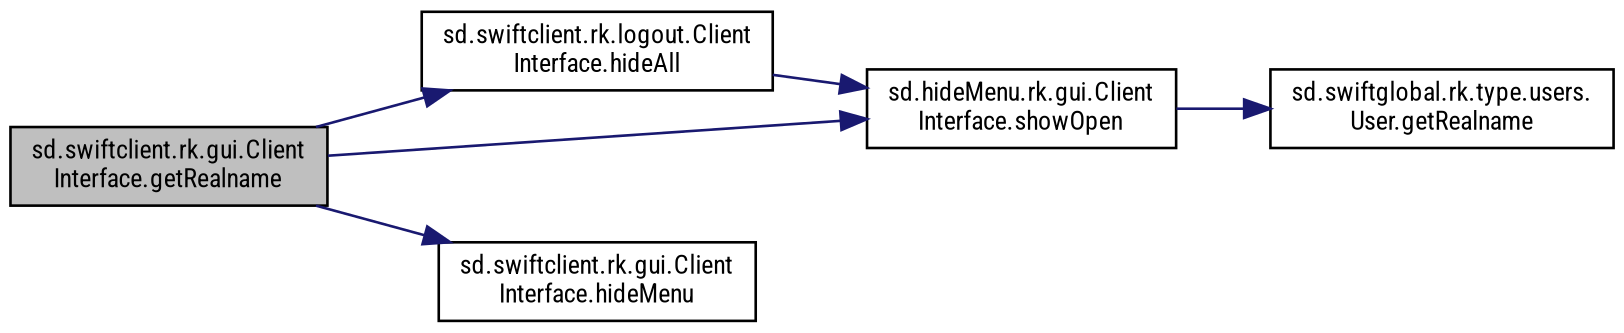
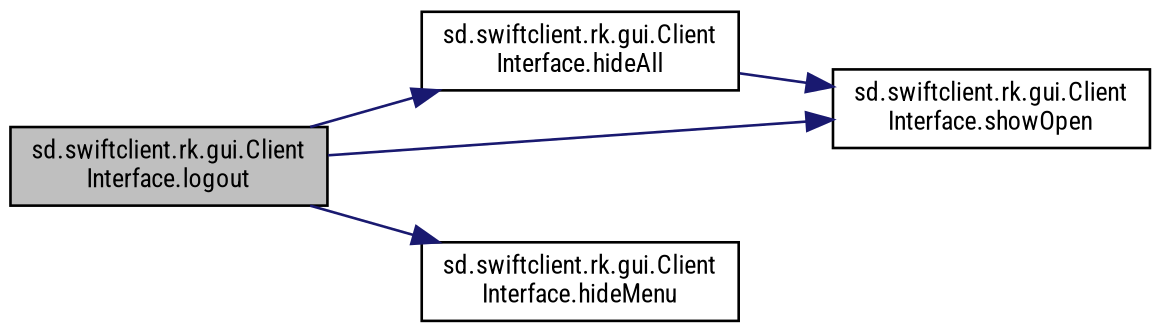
node "sd.swiftclient.rk.logout.Client Interface.hideAll": label "sd.swiftclient.rk.logout.Client Interface.hideAll" -> "sd.swiftclient.rk.gui.Client Interface.hideAll"
node "sd.hideMenu.rk.gui.Client Interface.showOpen": label "sd.hideMenu.rk.gui.Client Interface.showOpen" -> "sd.swiftclient.rk.gui.Client Interface.showOpen"
node "sd.swiftglobal.rk.type.users. User.getRealname": removed
node "sd.swiftclient.rk.gui.Client Interface.getRealname": label "sd.swiftclient.rk.gui.Client Interface.getRealname" -> "sd.swiftclient.rk.gui.Client Interface.logout"
